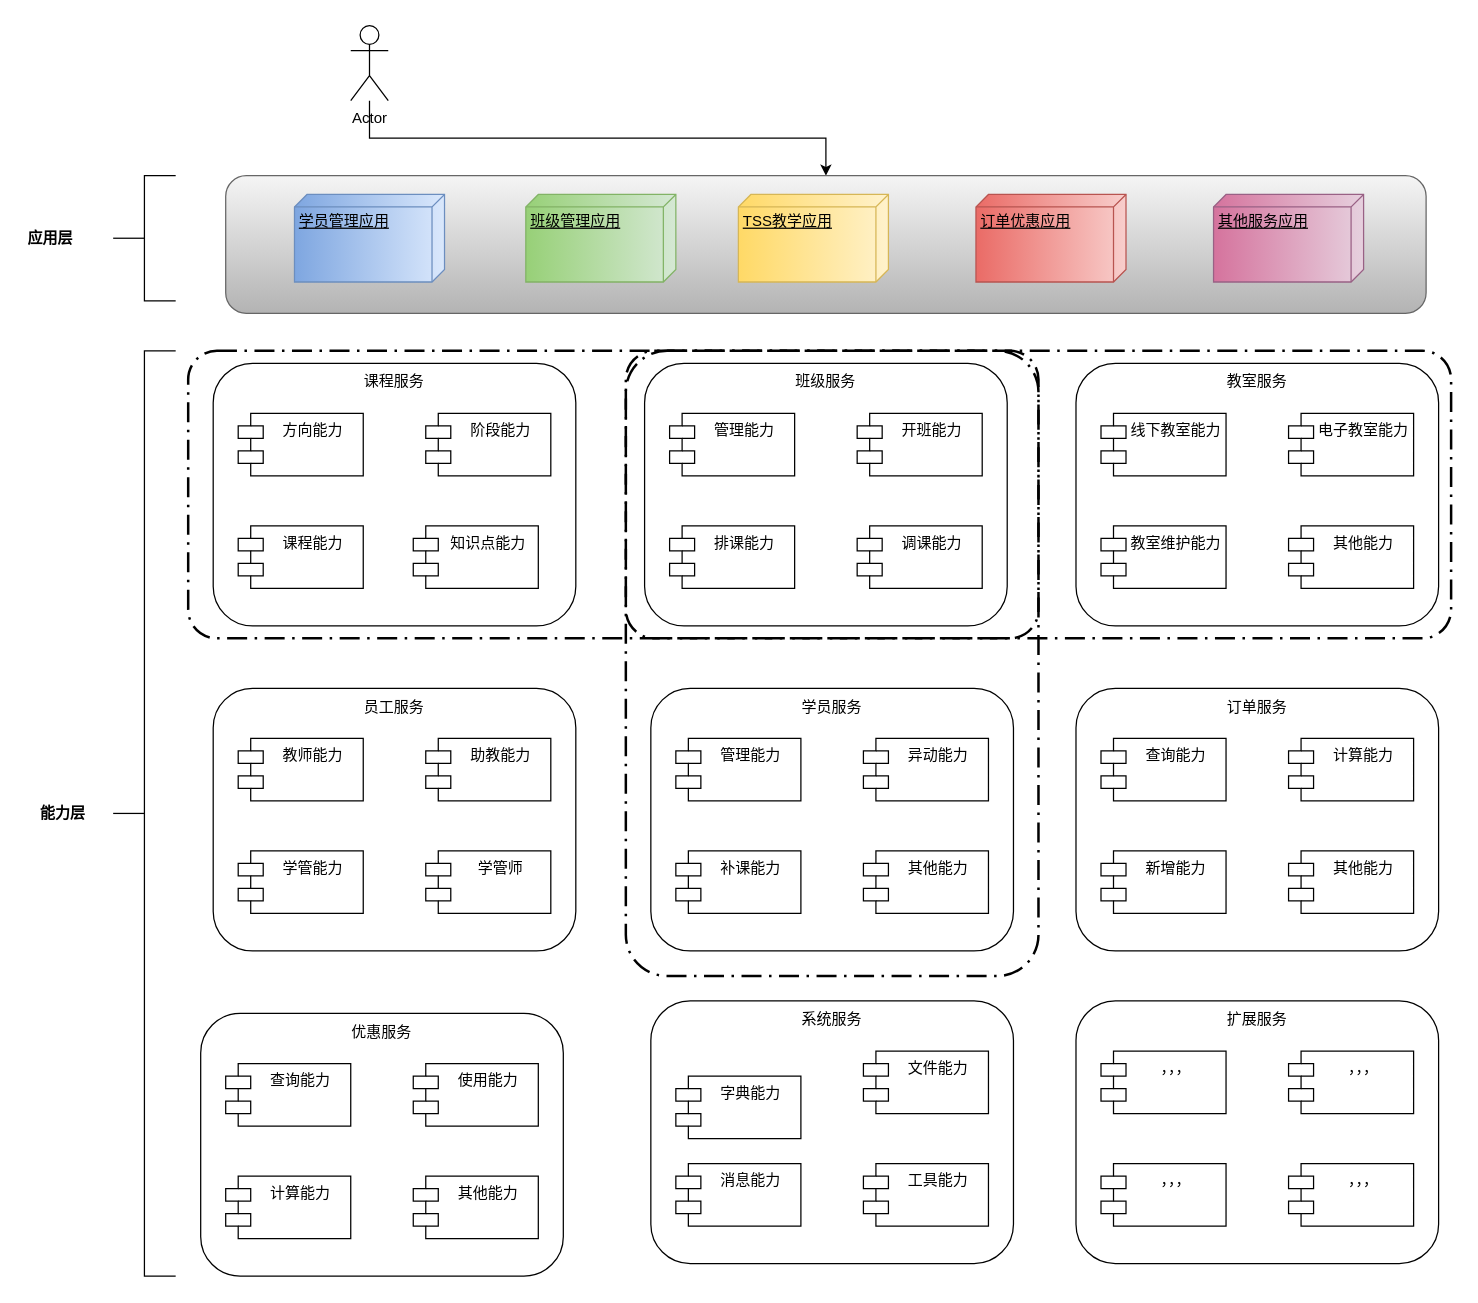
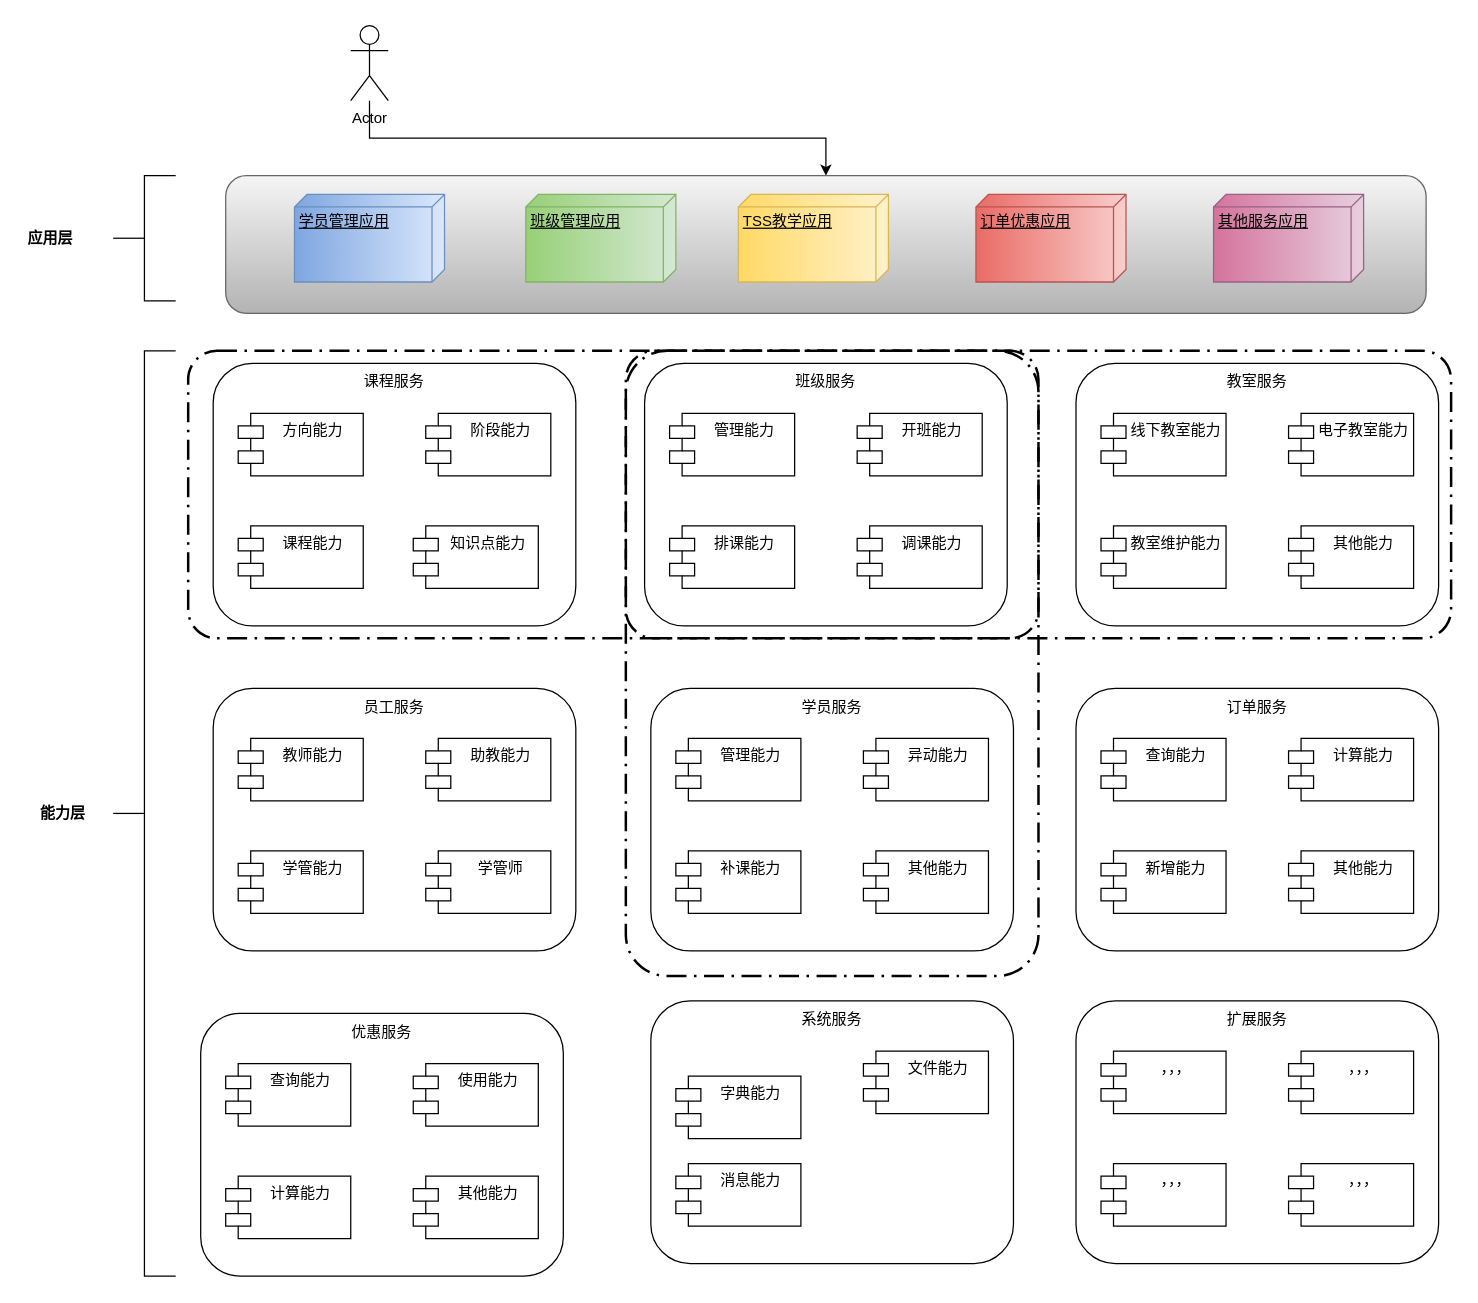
node "工具能力": removed
